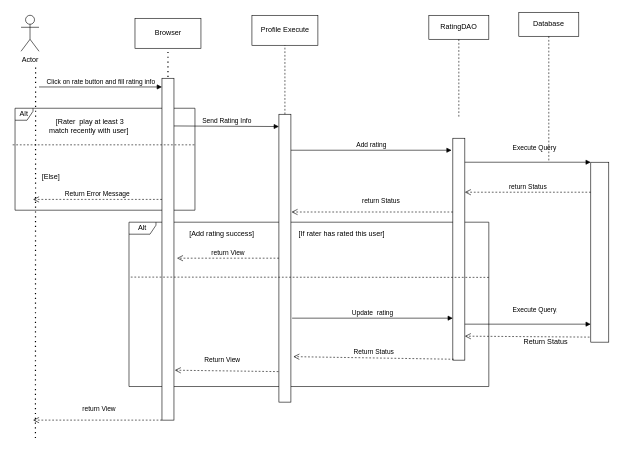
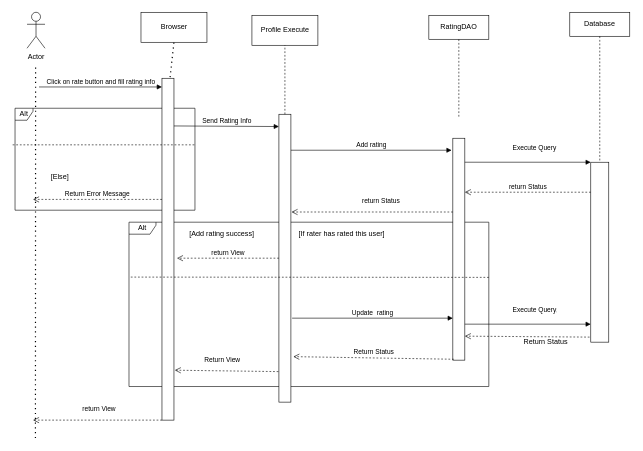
node "Actor": moved (30, 33) -> (36, 30)
node "Browser": moved (168, 33) -> (174, 27)
node "Database": moved (549, 87) -> (600, 87)
node "[Rater play at least 3 match recently with user]": removed
node "[Else]": moved (51, 177) -> (60, 177)
